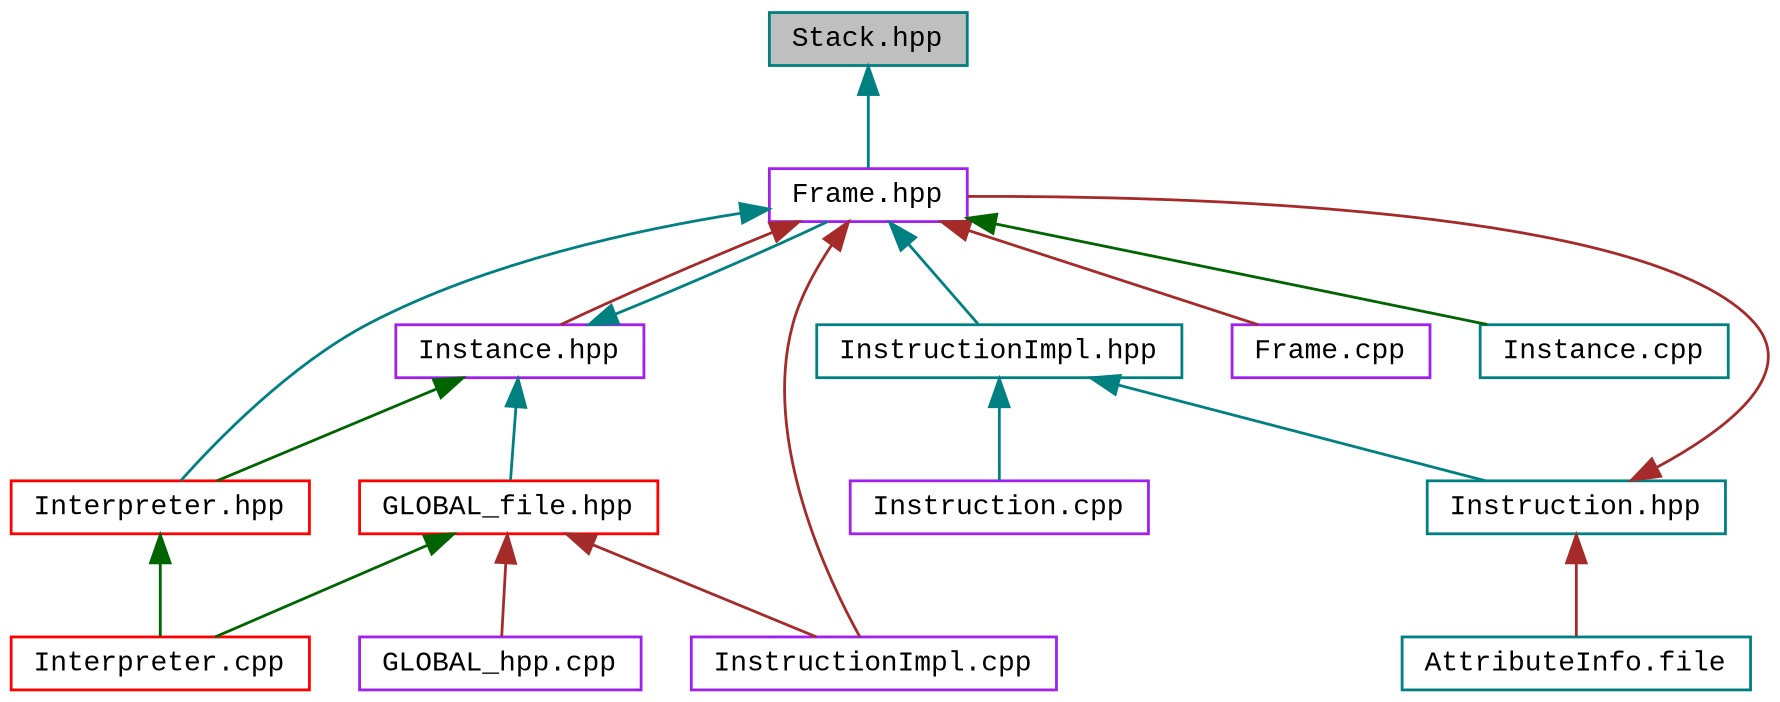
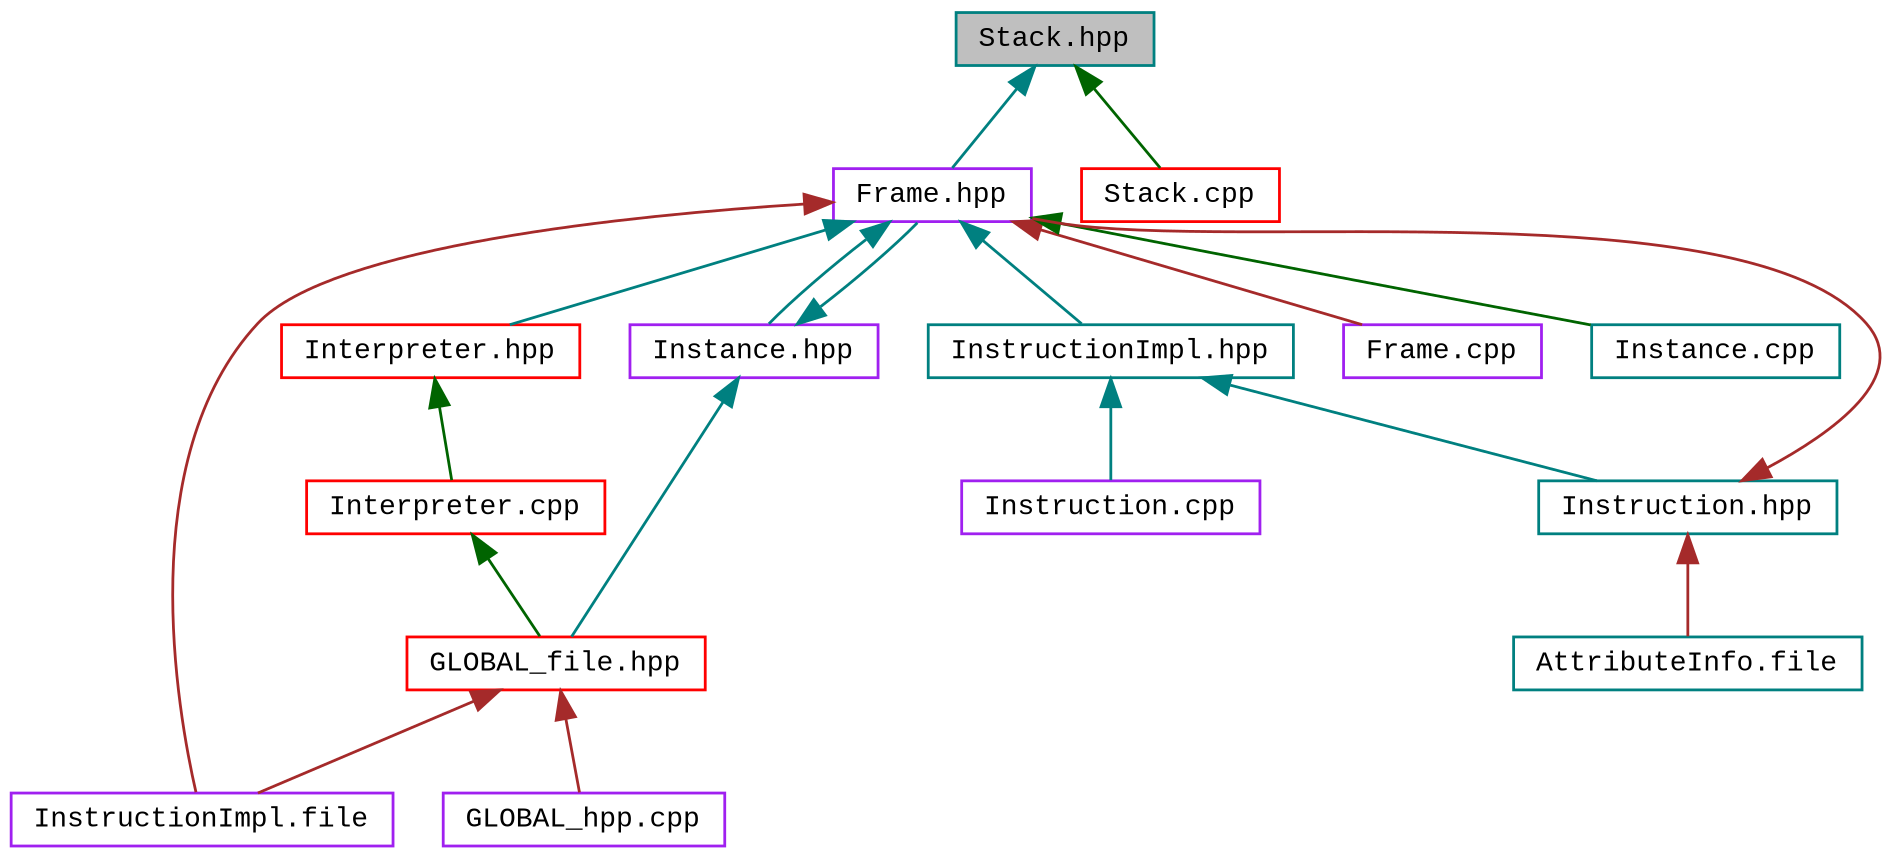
node "Stack.cpp": added
edge "Instance.hpp" -> "Frame.hpp": color brown -> teal
edge "Interpreter.hpp" -> "Instance.hpp": removed
edge "Interpreter.cpp" -> "GLOBAL_file.hpp": reversed
node "InstructionImpl.cpp": label "InstructionImpl.cpp" -> "InstructionImpl.file"
